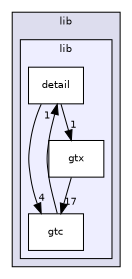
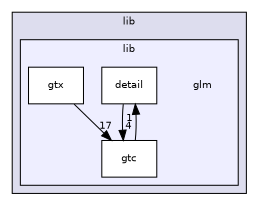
node "glm": added
edge "detail" -> "gtx": removed
